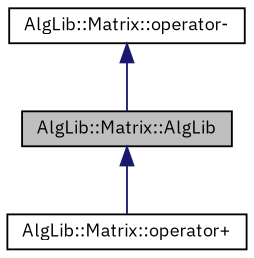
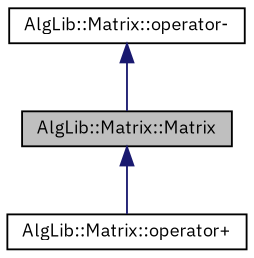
node "AlgLib::Matrix::AlgLib": label "AlgLib::Matrix::AlgLib" -> "AlgLib::Matrix::Matrix"
